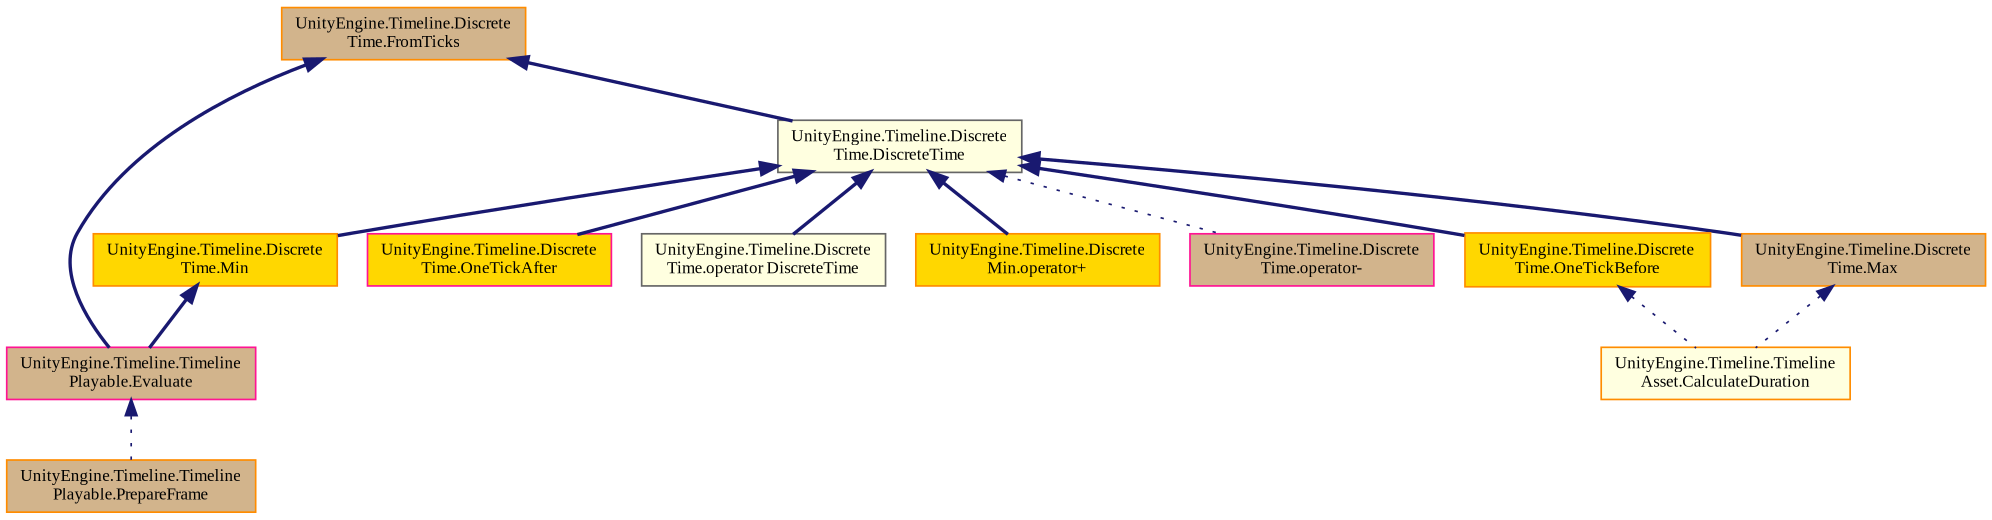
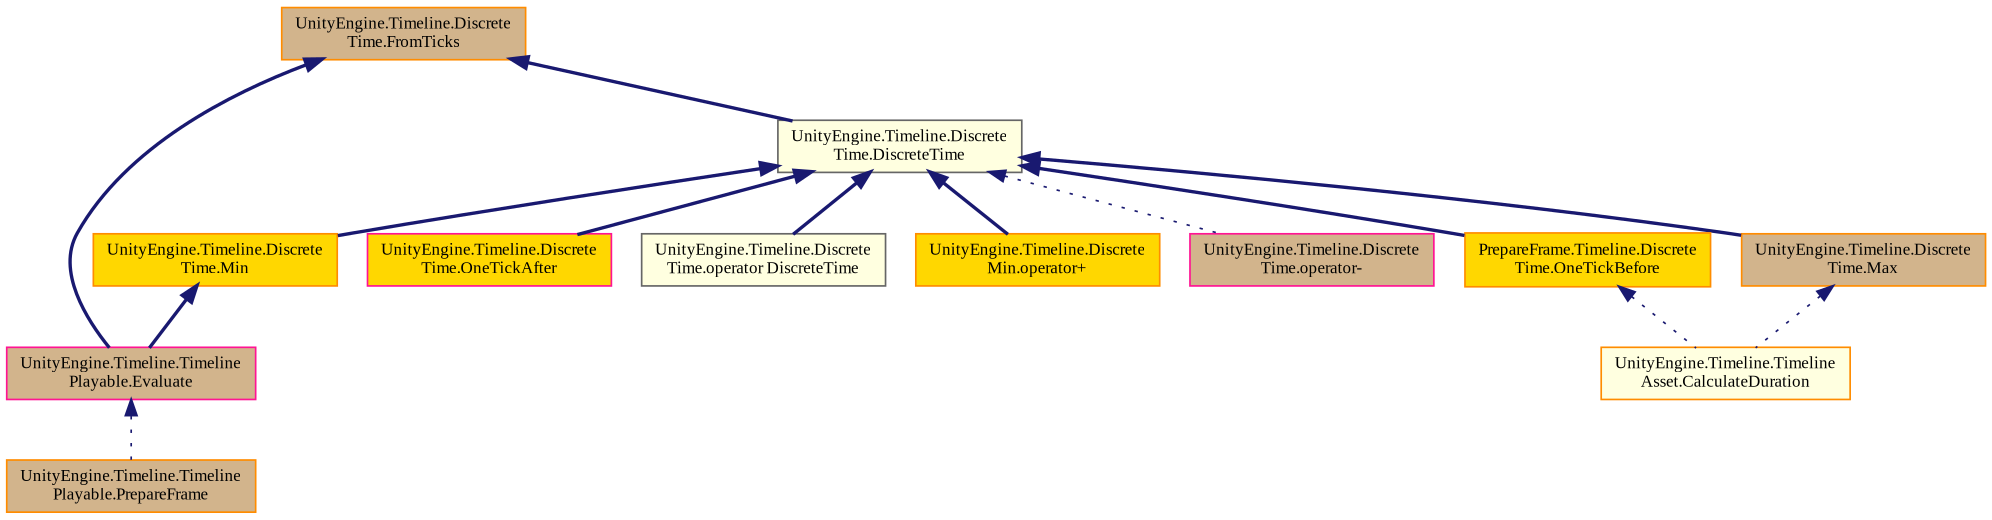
node "UnityEngine.Timeline.Discrete Time.OneTickBefore": label "UnityEngine.Timeline.Discrete Time.OneTickBefore" -> "PrepareFrame.Timeline.Discrete Time.OneTickBefore"
